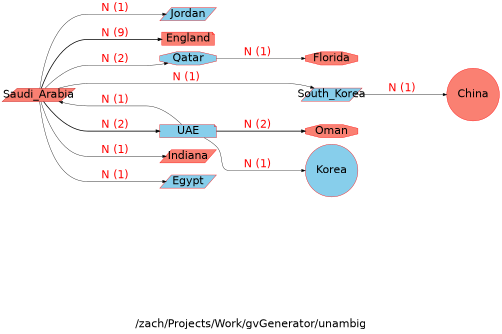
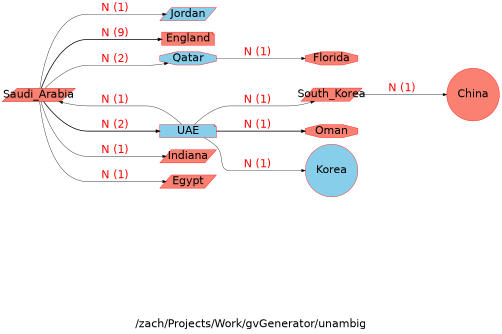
edge "Saudi_Arabia" -> "South_Korea": now "UAE" -> "South_Korea"
node "South_Korea": fillcolor skyblue -> salmon
edge "UAE" -> "Oman": label "N (2) " -> "N (1) "
node "Egypt": fillcolor skyblue -> salmon
